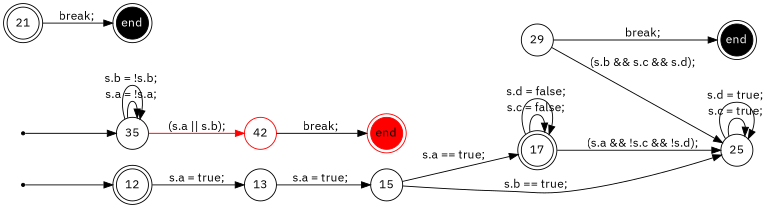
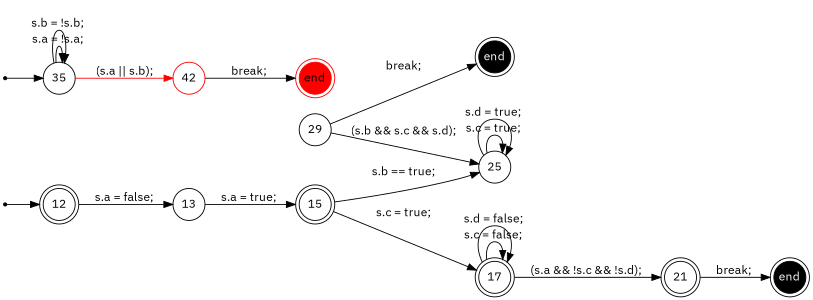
edge "17" -> "25": now "17" -> "21"
edge "15" -> "17": label "s.a == true; " -> "s.c = true; "
edge "12" -> "13": label "s.a = true; " -> "s.a = false; "
node "15": shape circle -> doublecircle
